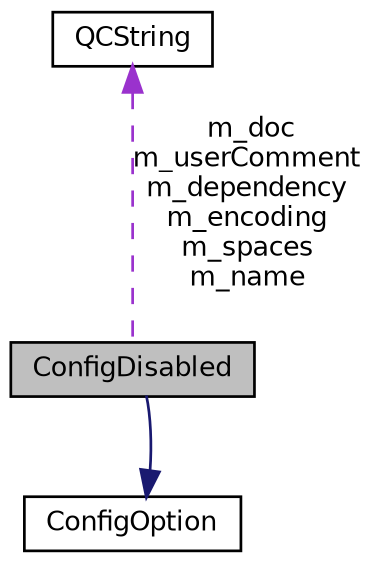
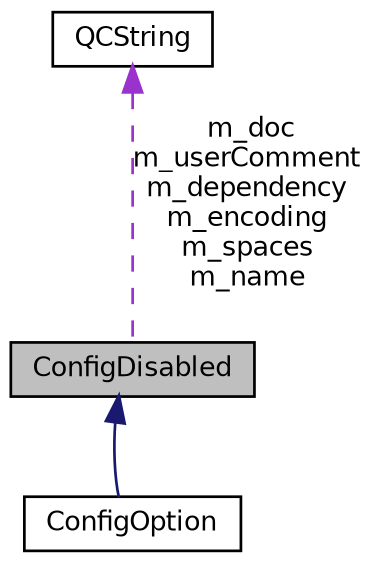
edge "ConfigDisabled" -> "ConfigOption": reversed
